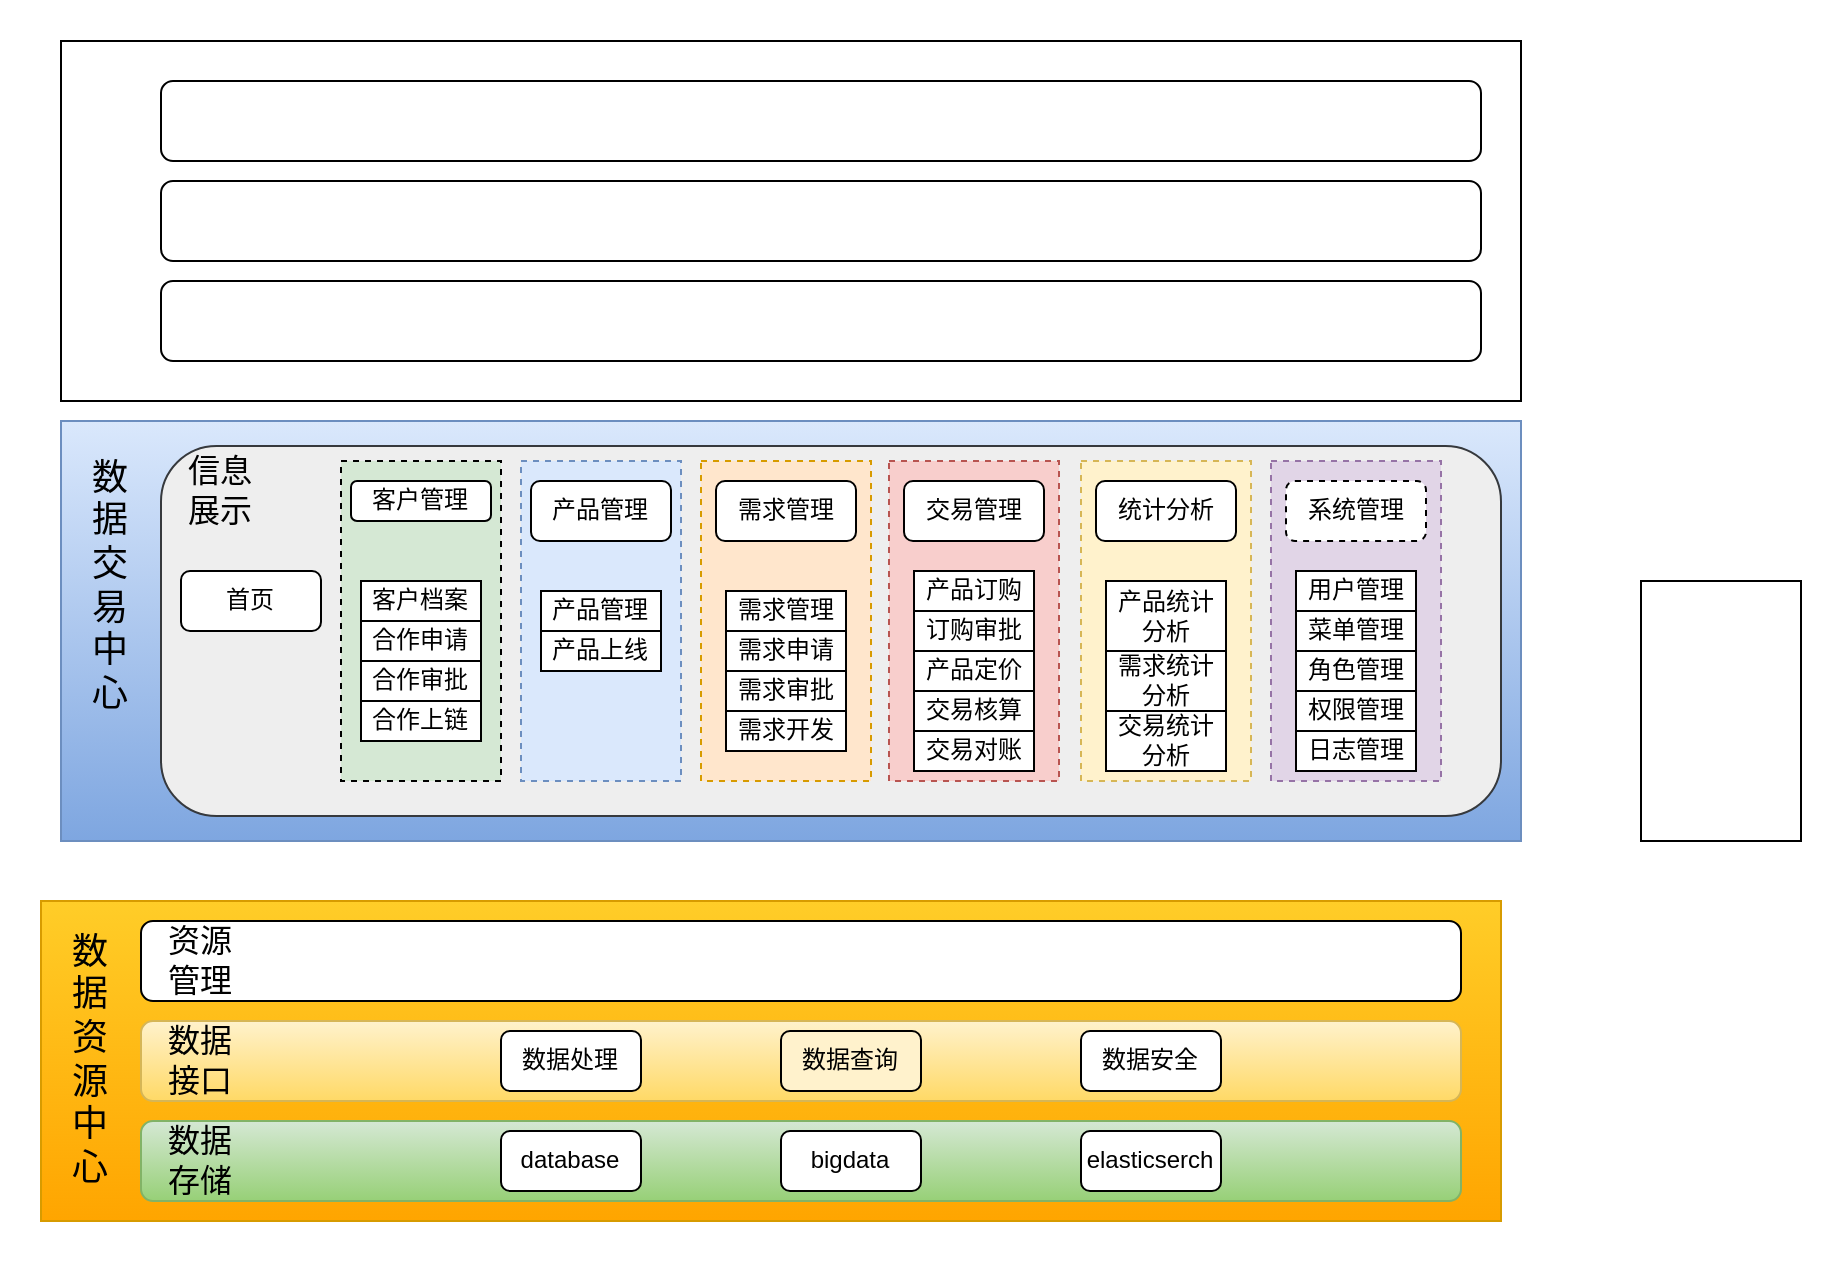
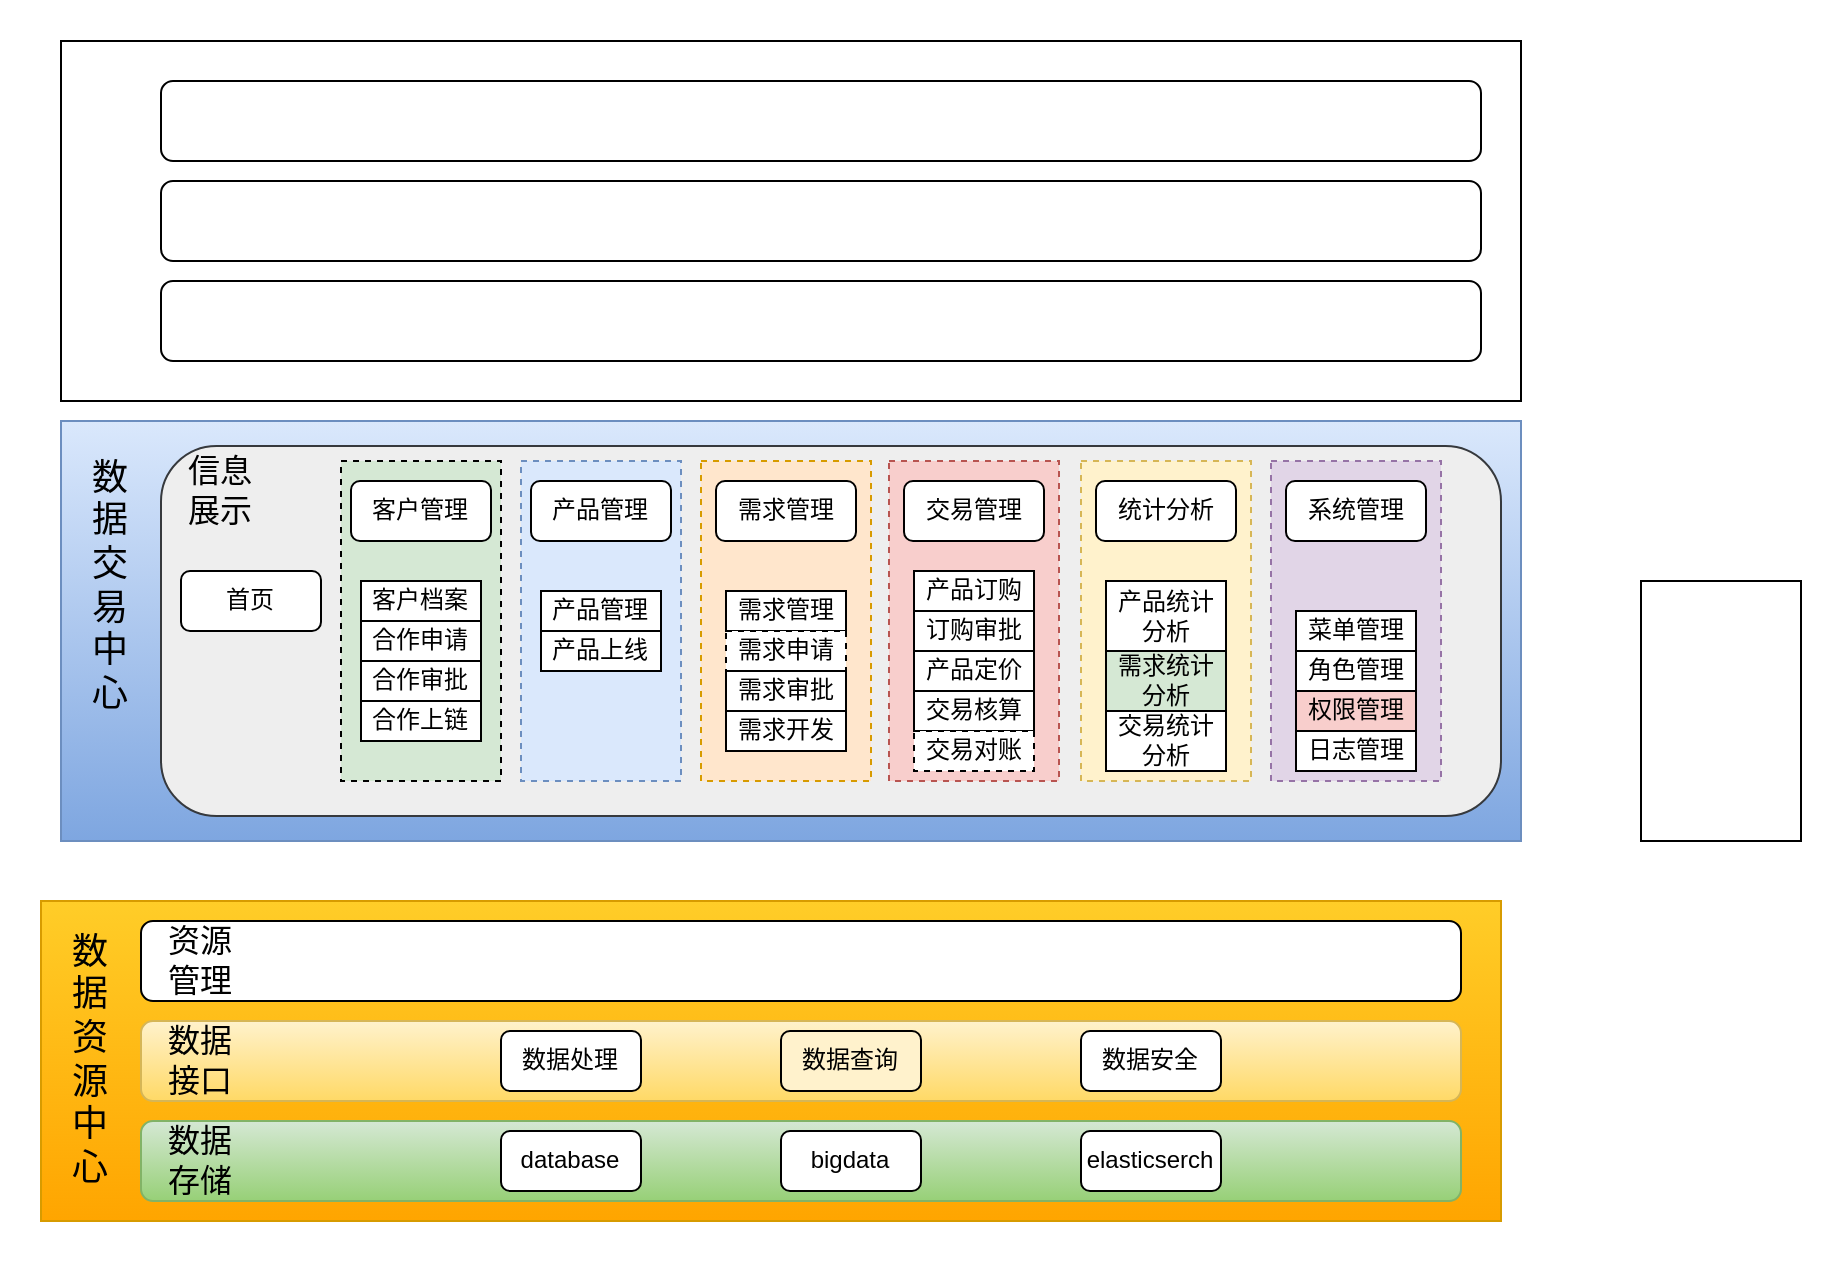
node "客户管理": size 140x40 -> 140x60
node "系统管理": style dashed -> solid
node "用户管理": removed
node "需求申请": style solid -> dashed
node "需求统计分析": fillcolor #ffffff -> #d5e8d4
node "权限管理": fillcolor #ffffff -> #f8cecc
node "交易对账": style solid -> dashed
